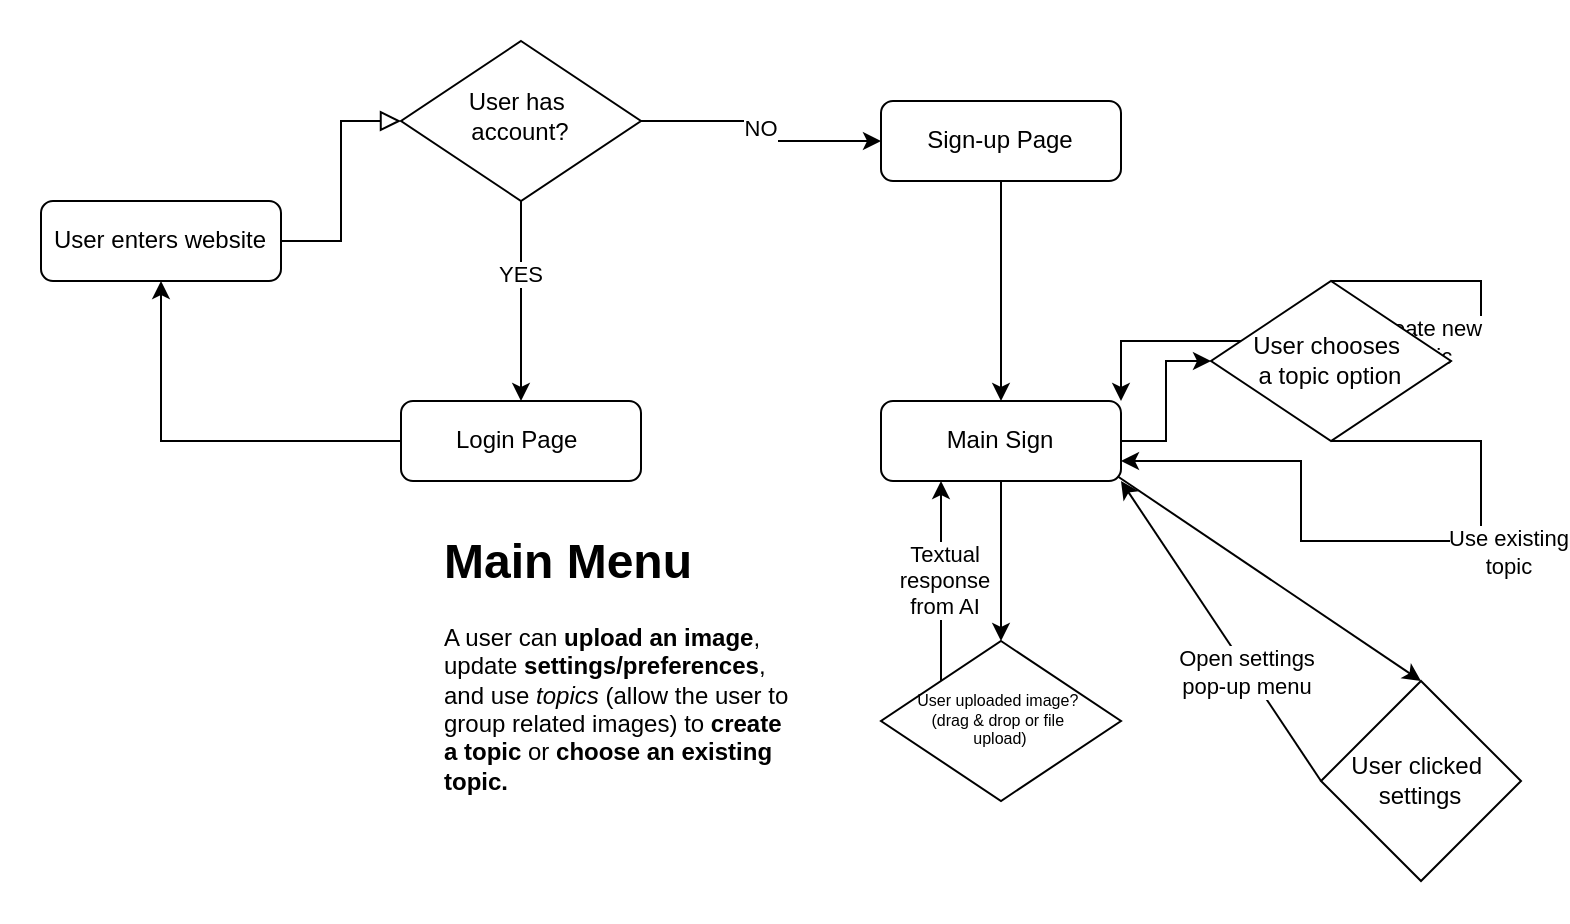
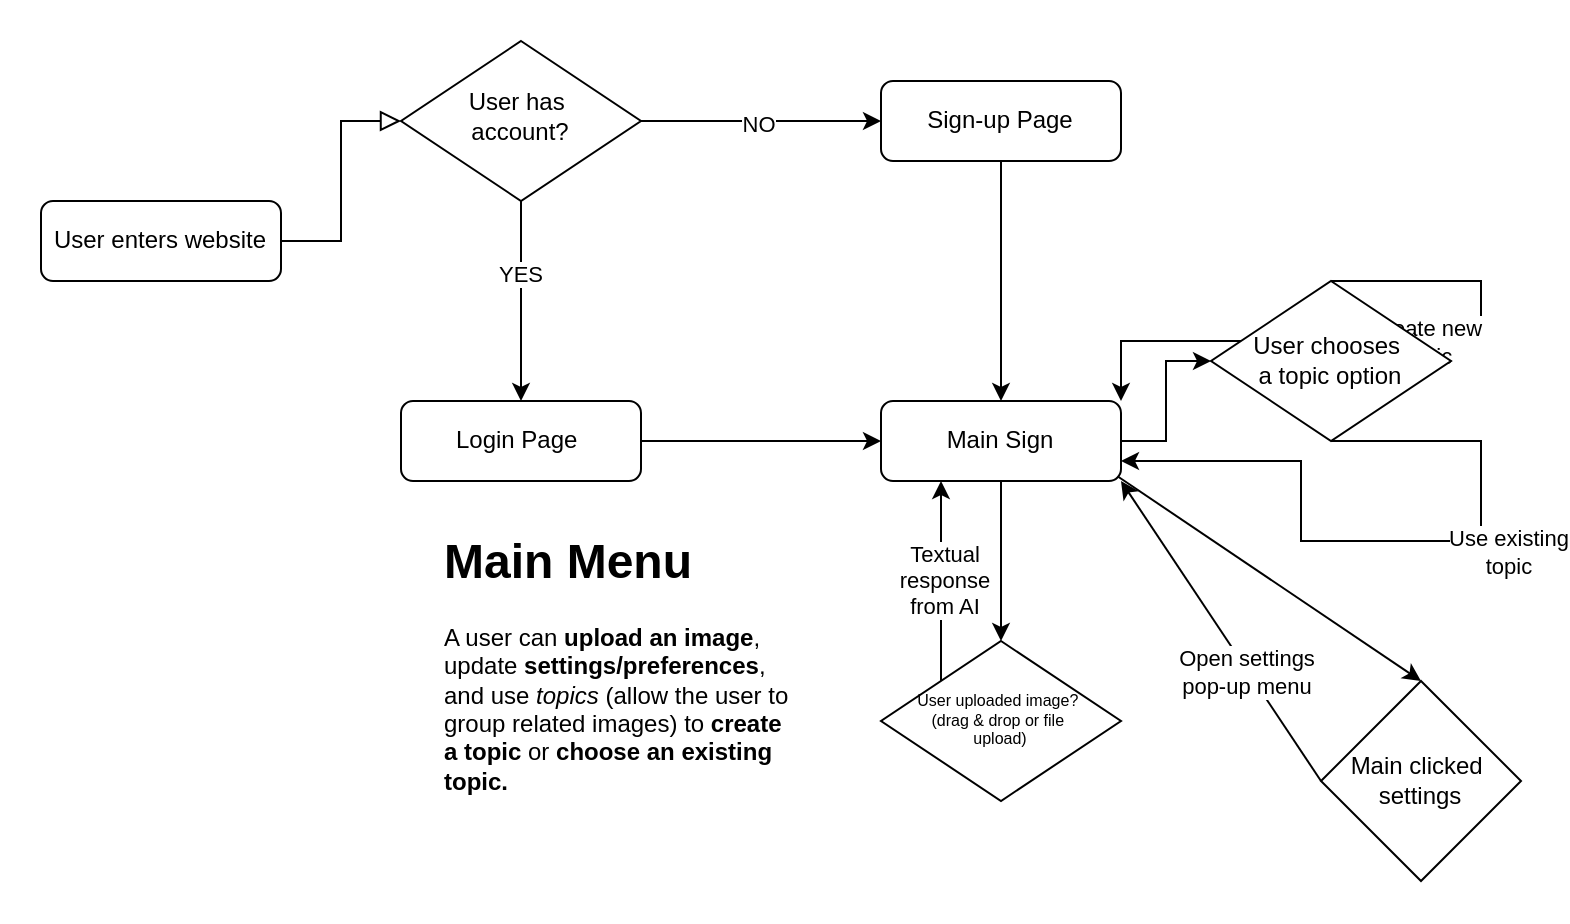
node "Sign-up Page": moved (1001, 141) -> (1001, 121)
edge "Login Page" -> "User enters website": now "Login Page" -> "Main Sign"
node "User clicked settings": label "User clicked settings" -> "Main clicked settings"
